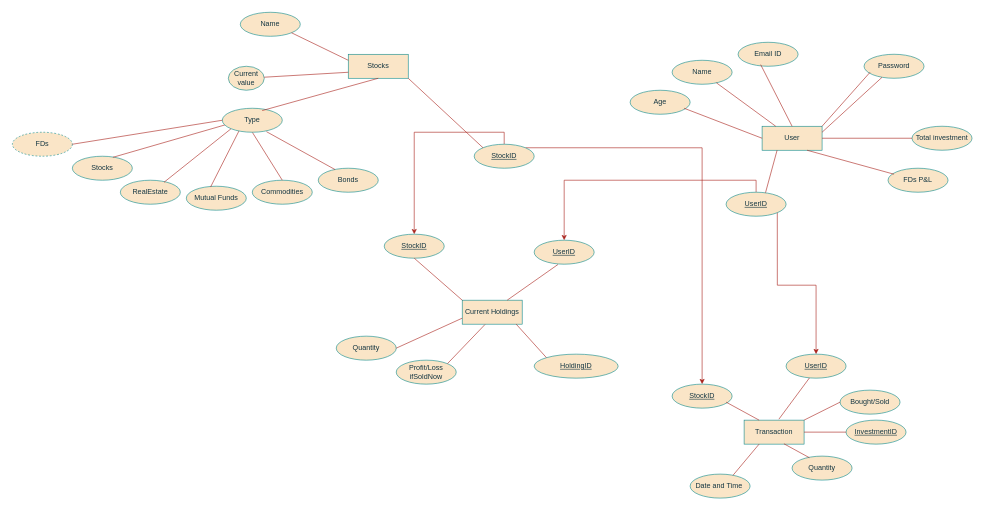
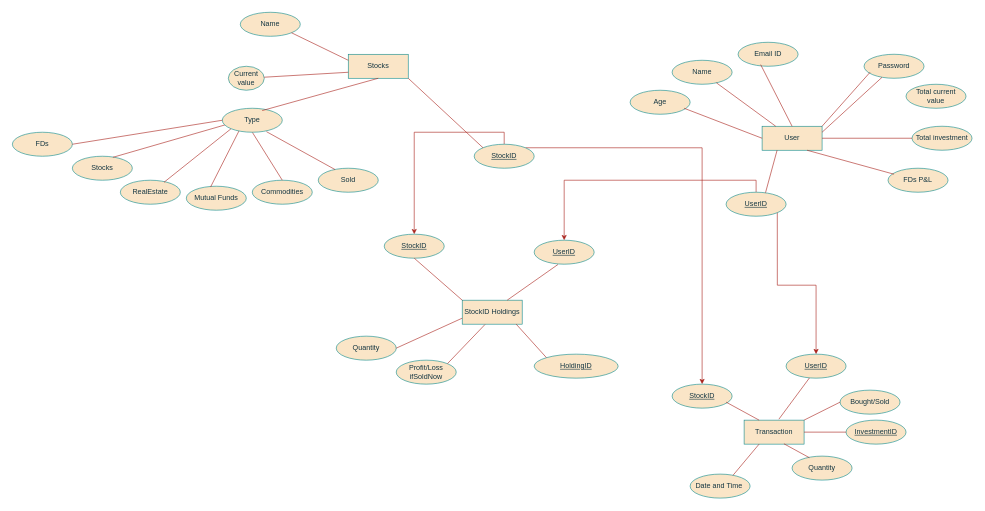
node "Total current value": added
node "FDs": style dashed -> solid
node "Bonds": label "Bonds" -> "Sold"
node "Current Holdings": label "Current Holdings" -> "StockID Holdings"
